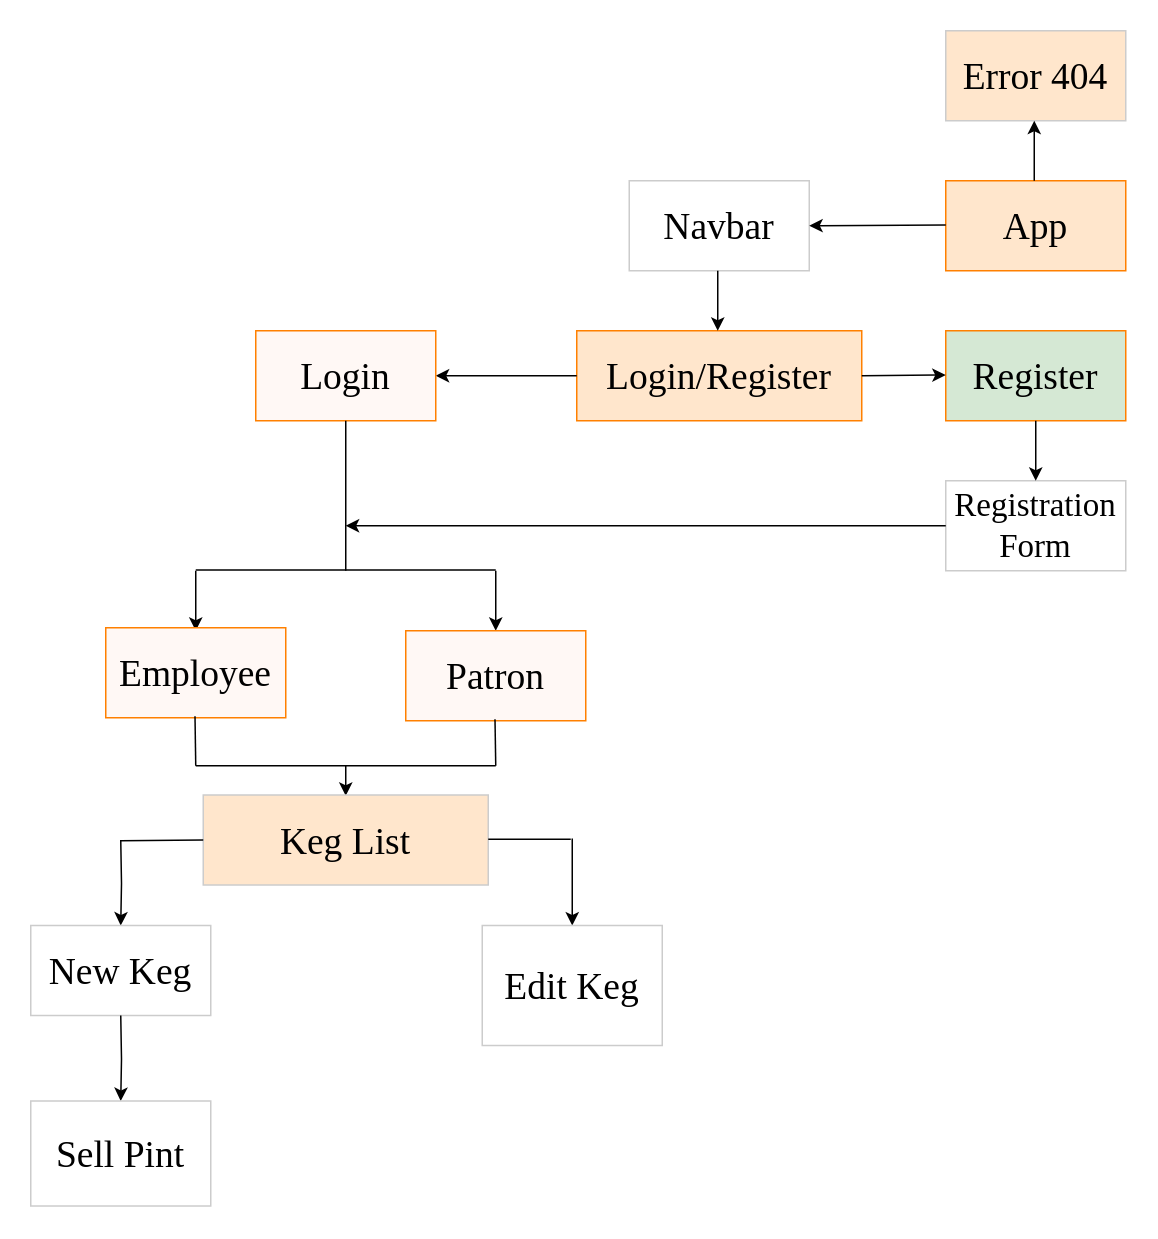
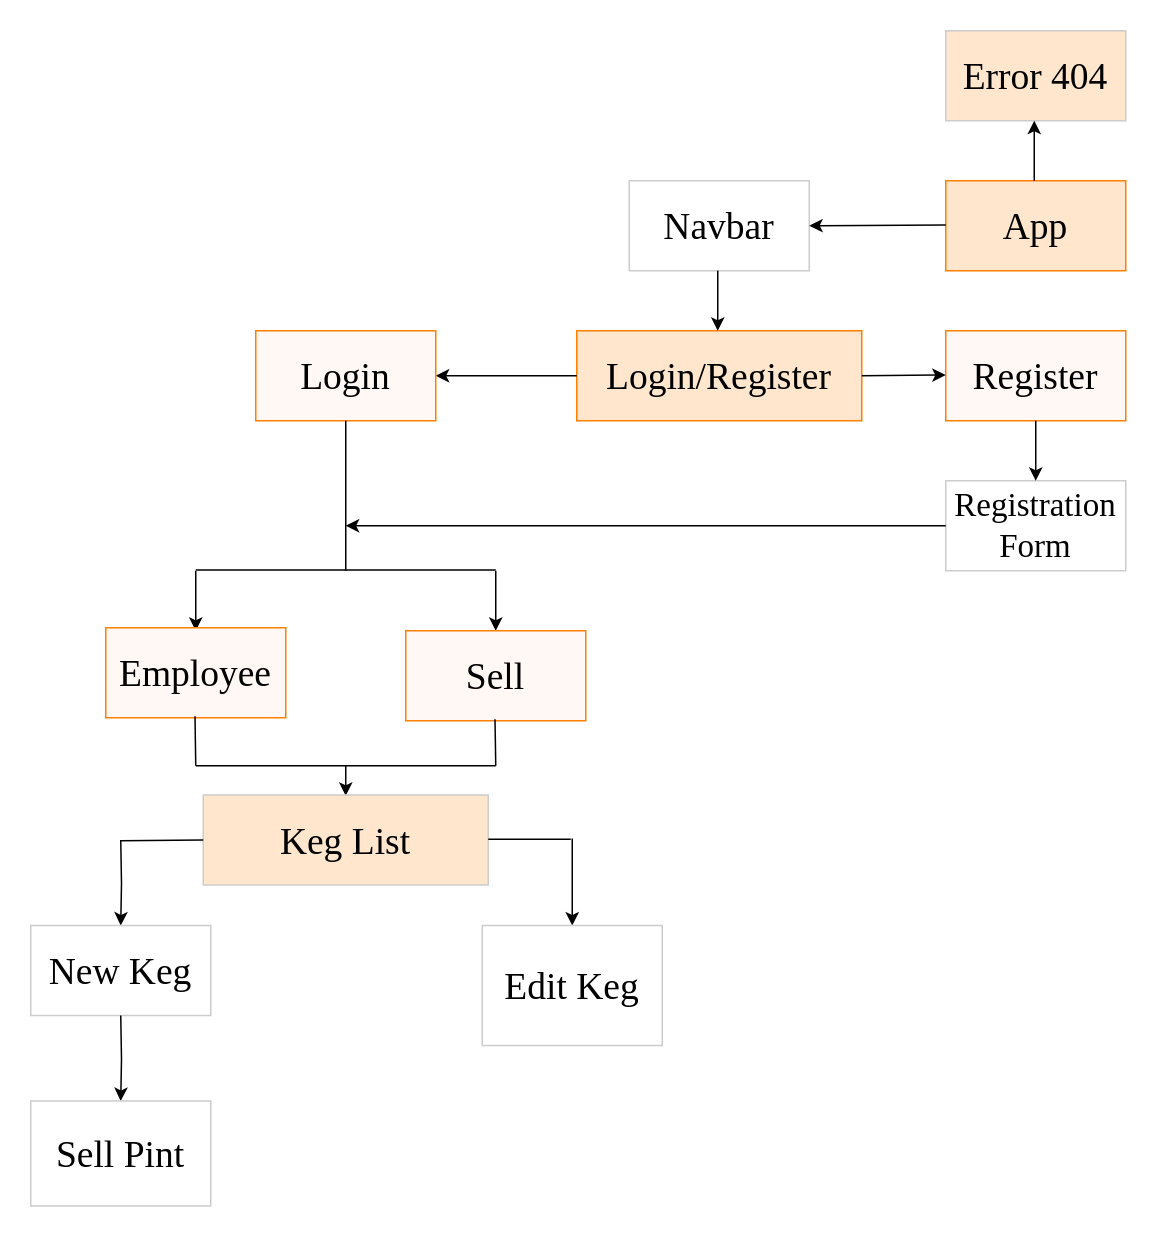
node "Register": fillcolor #d5e8d4 -> #fff8f5
node "Patron": label "Patron" -> "Sell"
